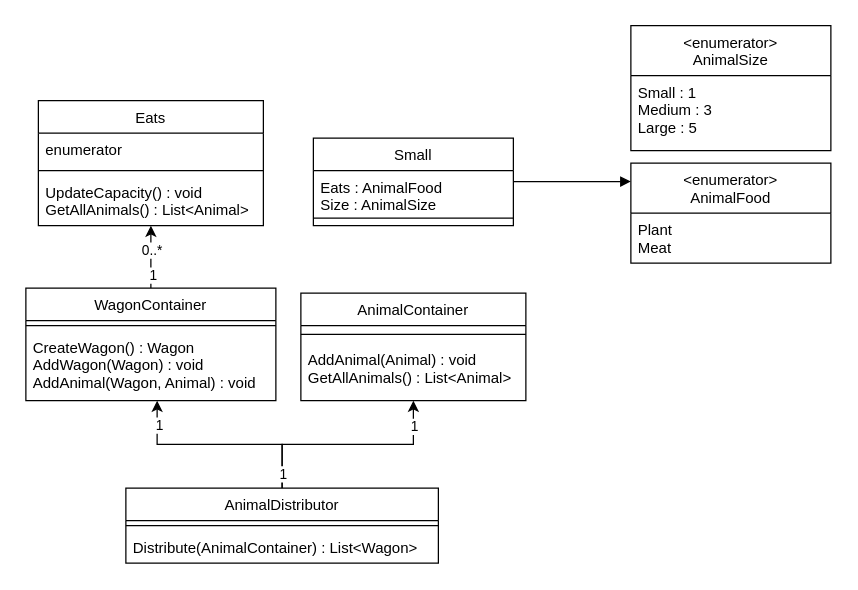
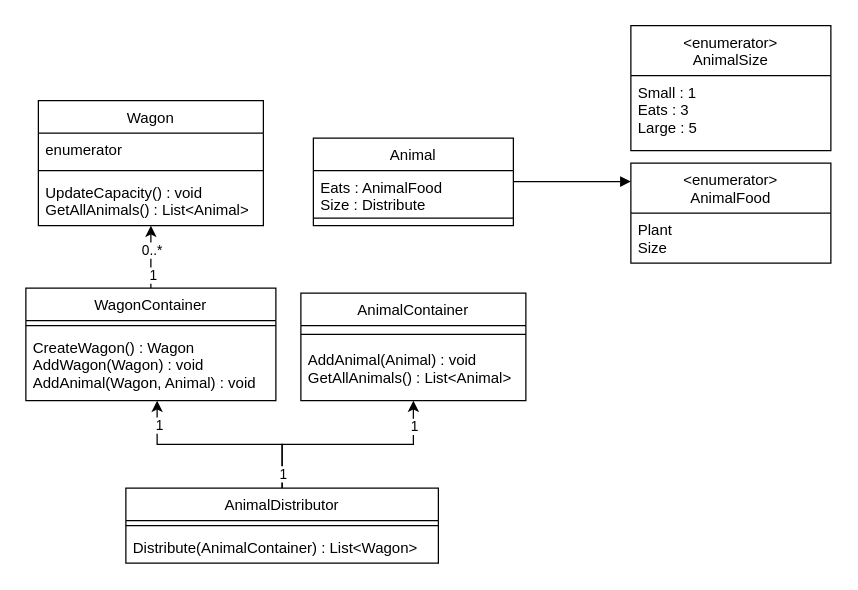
node "Small : 1 Medium : 3 Large : 5": label "Small : 1 Medium : 3 Large : 5" -> "Small : 1 Eats : 3 Large : 5"
node "Eats": label "Eats" -> "Wagon"
node "Small": label "Small" -> "Animal"
node "Eats : AnimalFood Size : AnimalSize": label "Eats : AnimalFood Size : AnimalSize" -> "Eats : AnimalFood Size : Distribute"
node "Plant Meat": label "Plant Meat" -> "Plant Size"
